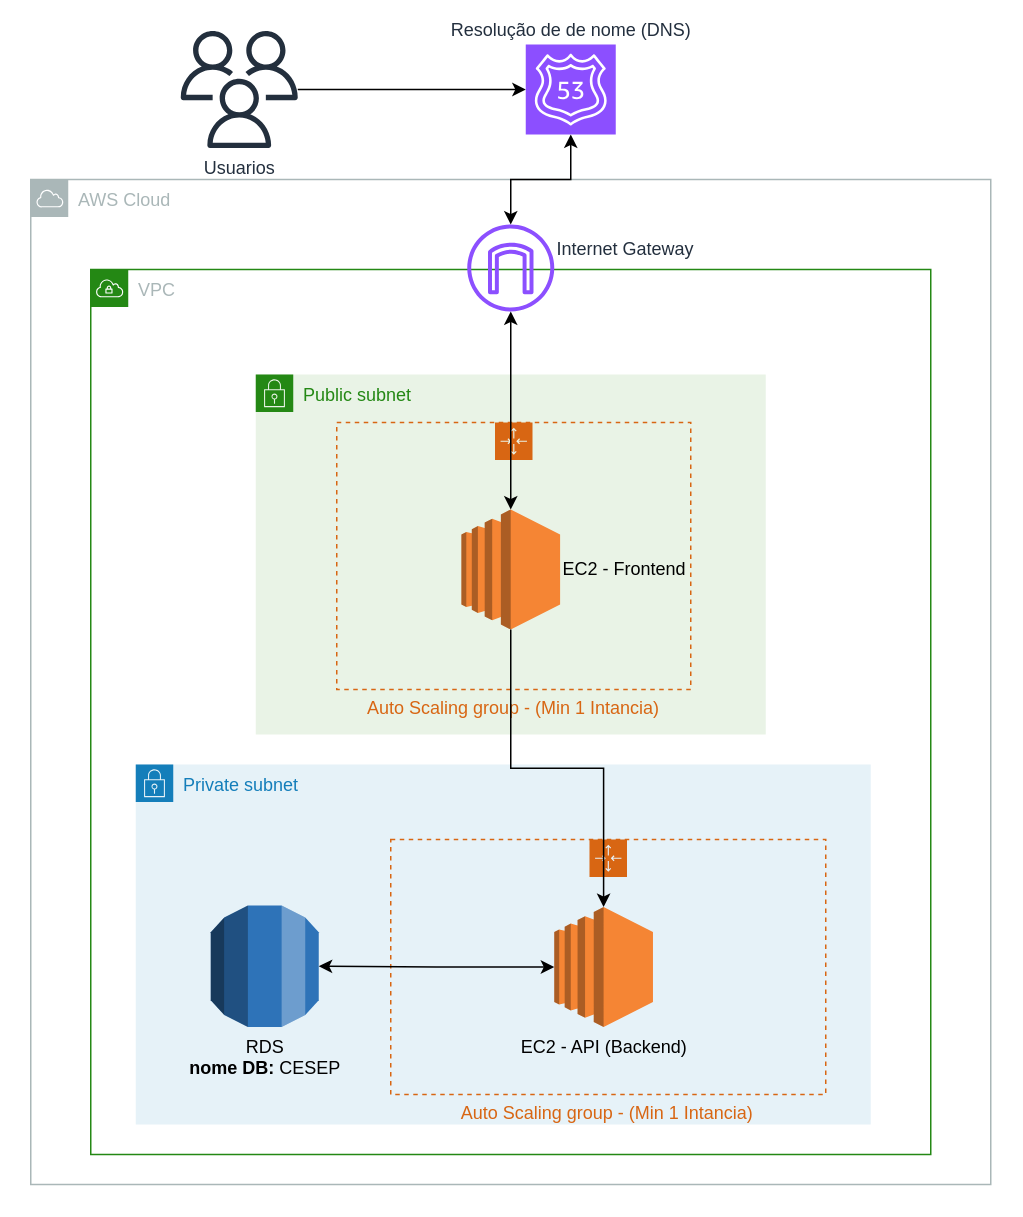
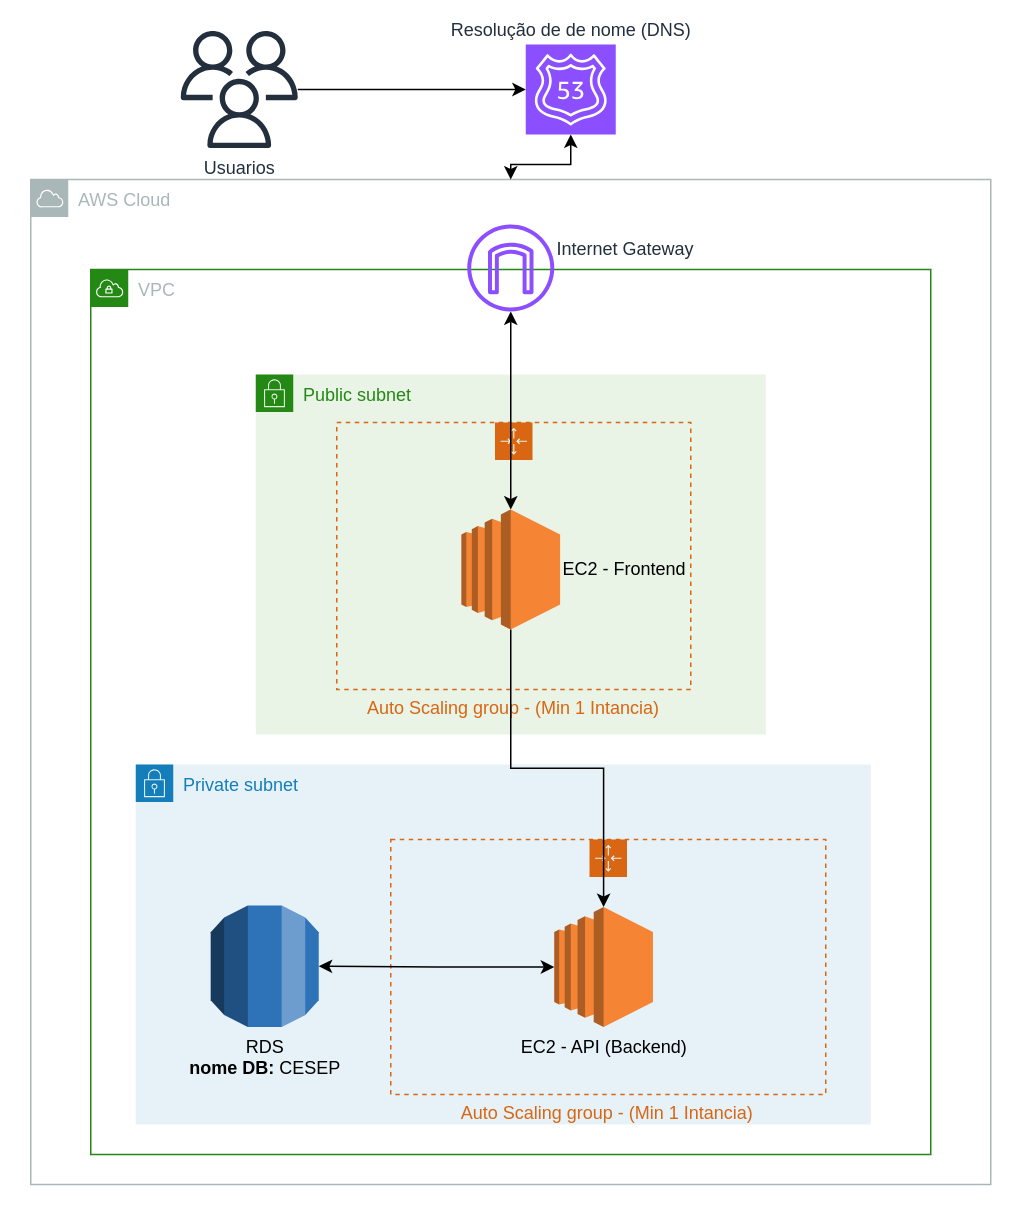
edge "Resolução de de nome (DNS)" -- "Internet Gateway": now "Resolução de de nome (DNS)" -- "AWS Cloud"
